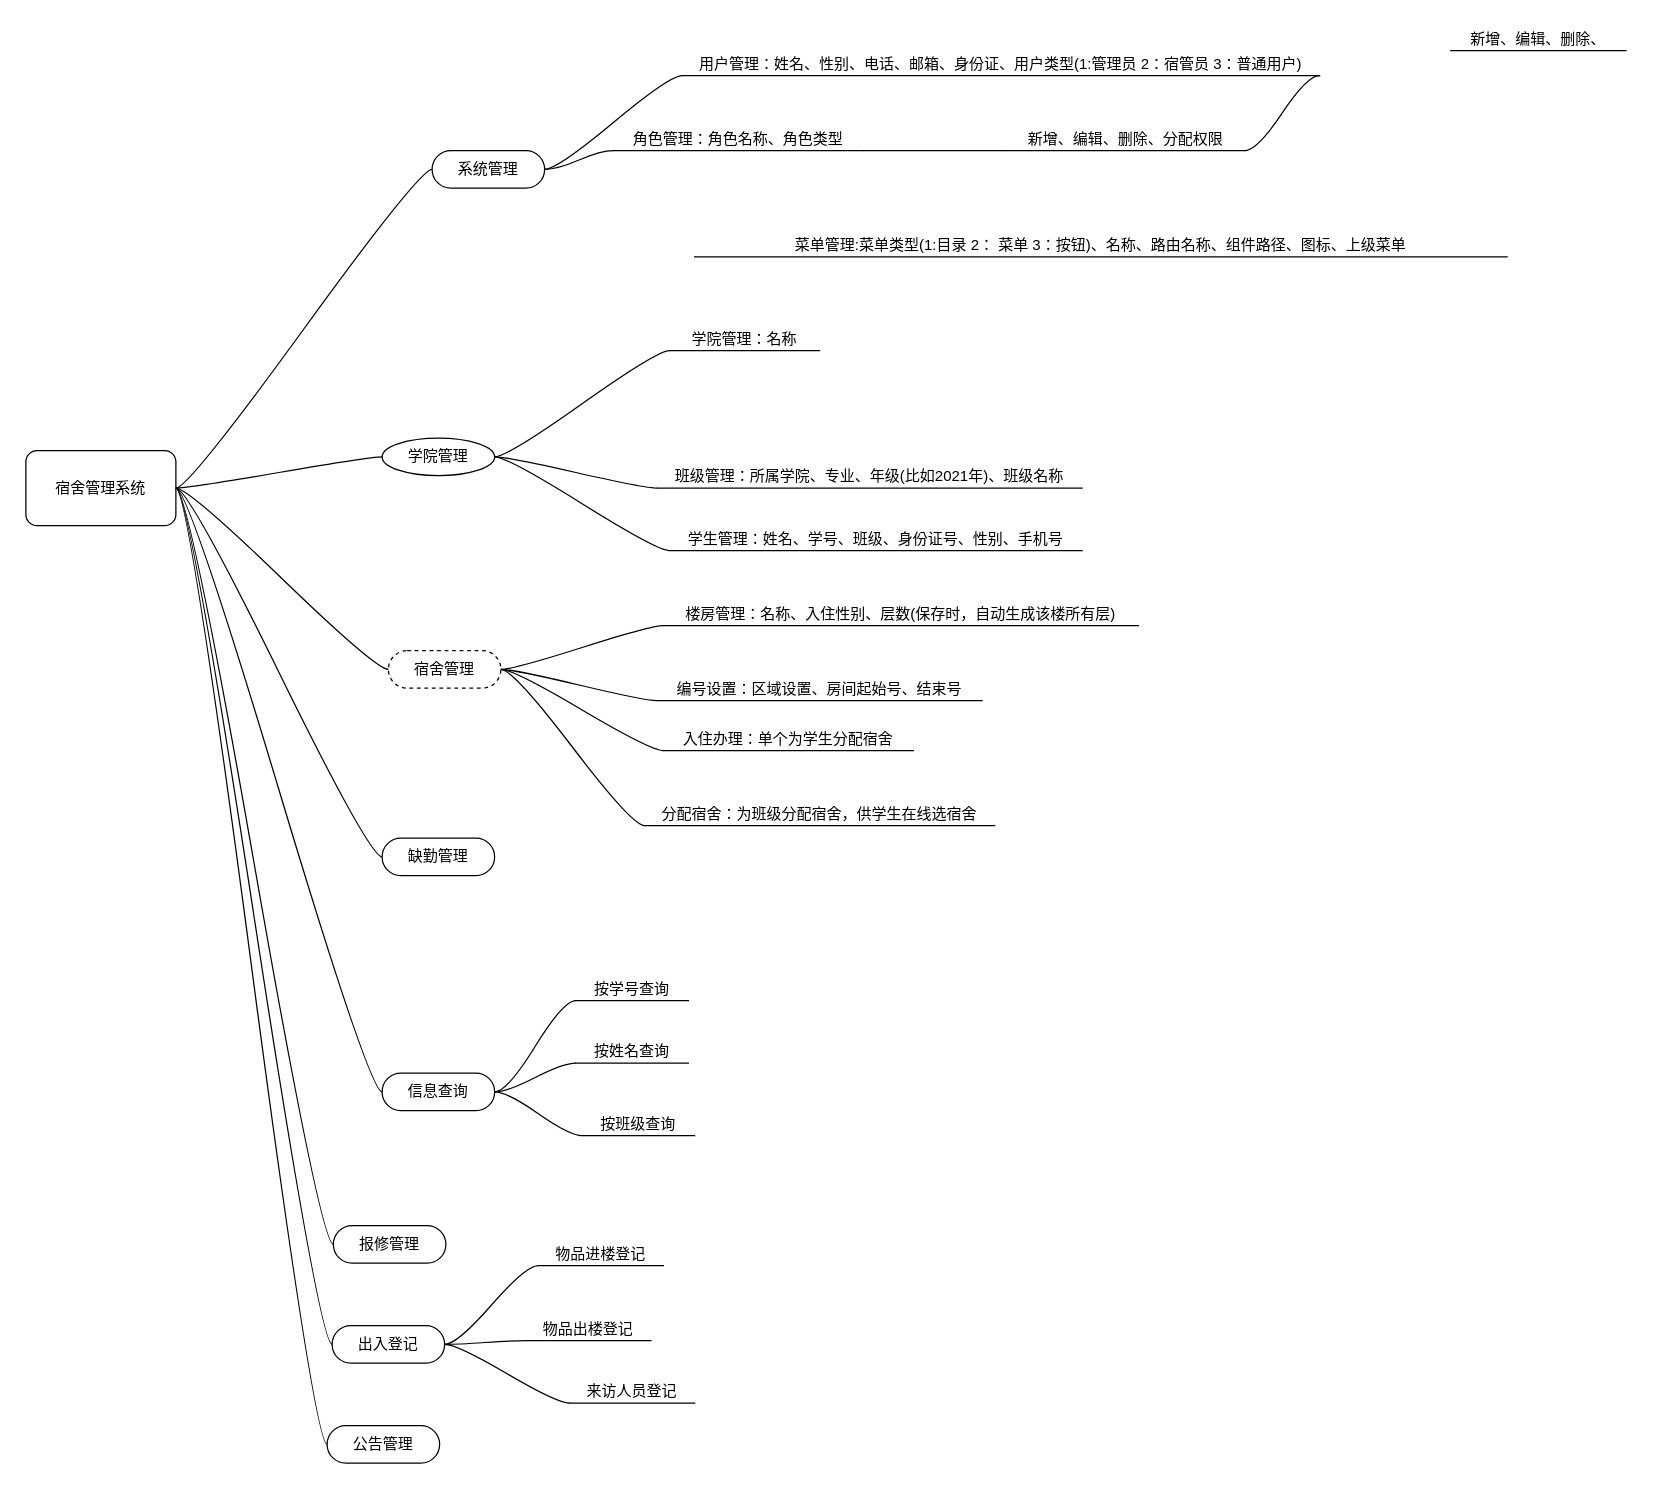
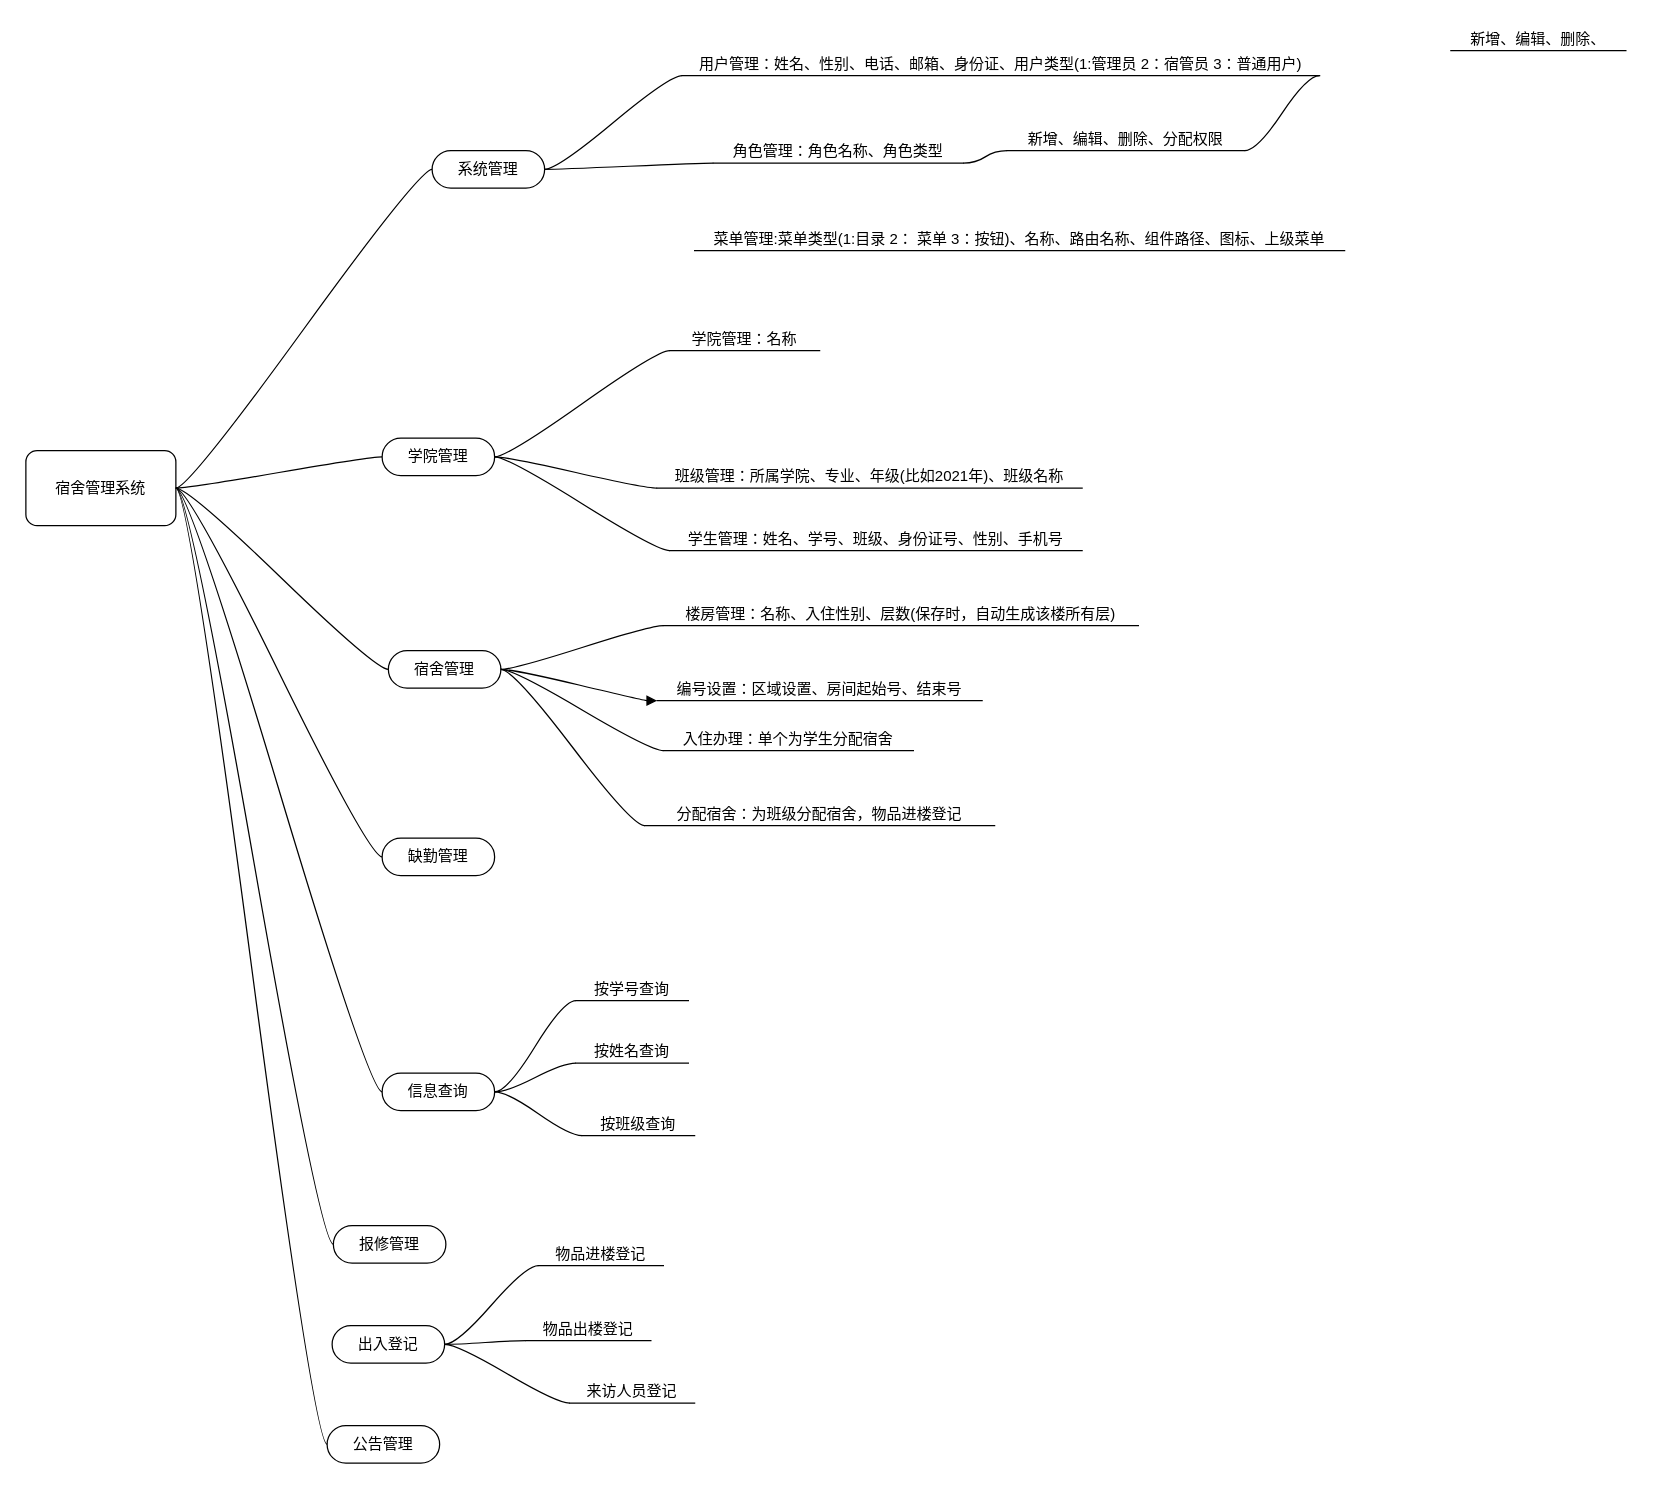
node "角色管理：角色名称、角色类型": moved (738, 138) -> (838, 151)
node "菜单管理:菜单类型(1:目录 2： 菜单 3：按钮)、名称、路由名称、组件路径、图标、上级菜单": size 813x31 -> 650x25
node "学院管理": shape ellipse -> rounded rectangle
node "宿舍管理": style dashed -> solid
edge "宿舍管理" -- "编号设置：区域设置、房间起始号、结束号": arrowhead none -> block
node "分配宿舍：为班级分配宿舍，供学生在线选宿舍": label "分配宿舍：为班级分配宿舍，供学生在线选宿舍" -> "分配宿舍：为班级分配宿舍，物品进楼登记"
edge "宿舍管理系统" -- "出入登记": removed
